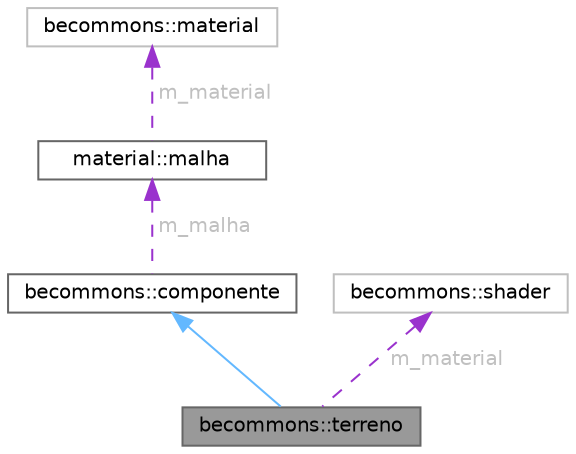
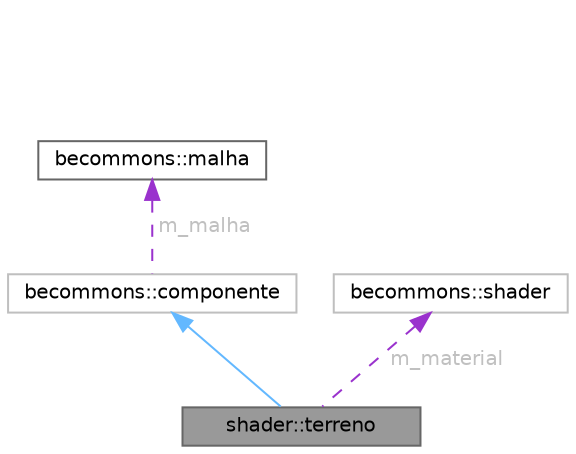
node "becommons::material": removed
node "material::malha": label "material::malha" -> "becommons::malha"
node "becommons::componente": color gray40 -> grey75
node "becommons::terreno": label "becommons::terreno" -> "shader::terreno"
